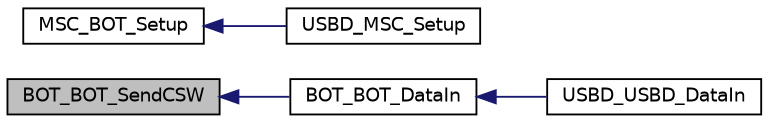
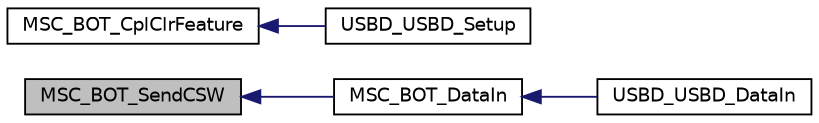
node "MSC_BOT_Setup": label "MSC_BOT_Setup" -> "MSC_BOT_CplClrFeature"
node "USBD_MSC_Setup": label "USBD_MSC_Setup" -> "USBD_USBD_Setup"
node "BOT_BOT_SendCSW": label "BOT_BOT_SendCSW" -> "MSC_BOT_SendCSW"
node "BOT_BOT_DataIn": label "BOT_BOT_DataIn" -> "MSC_BOT_DataIn"
